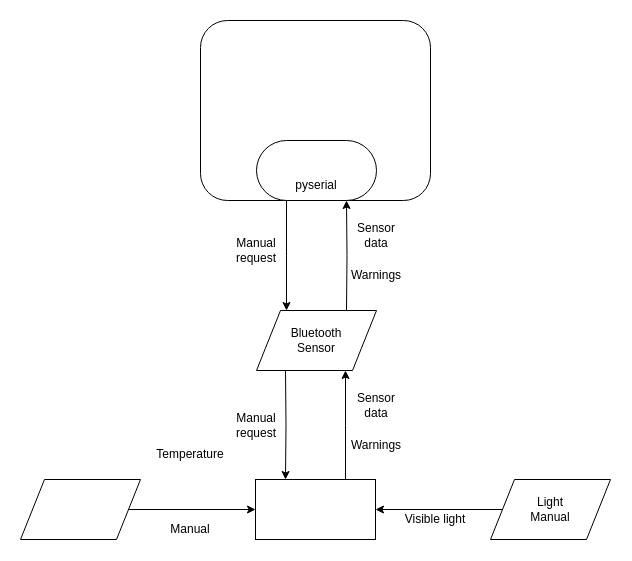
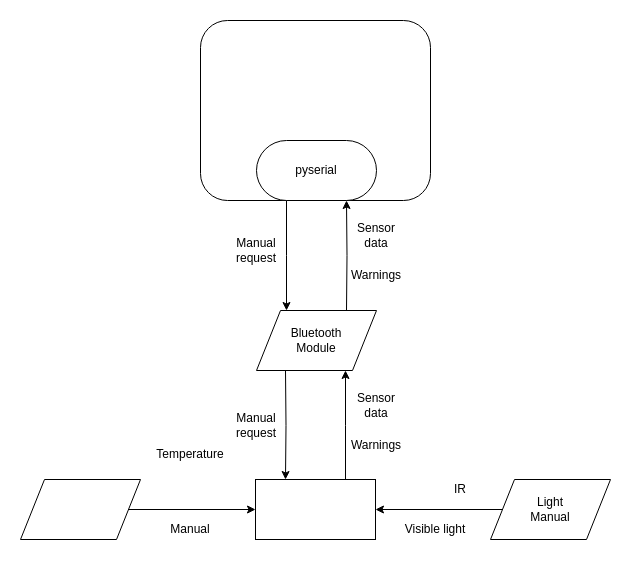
node "pyserial": moved (317, 186) -> (317, 171)
node "Bluetooth Sensor": label "Bluetooth Sensor" -> "Bluetooth Module"
node "IR": added
node "Visible light": moved (436, 520) -> (436, 530)
